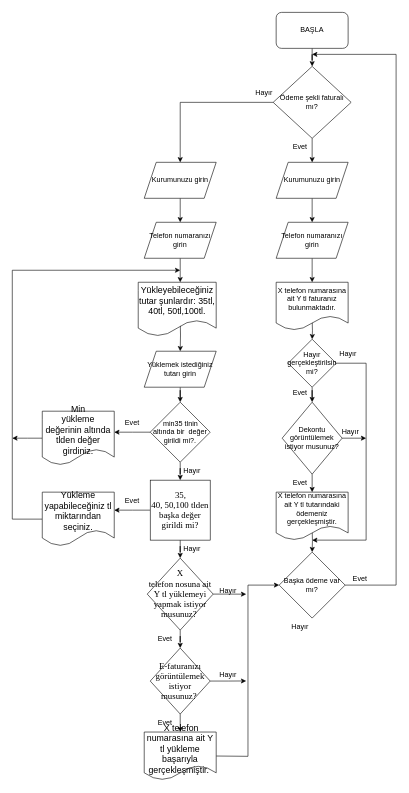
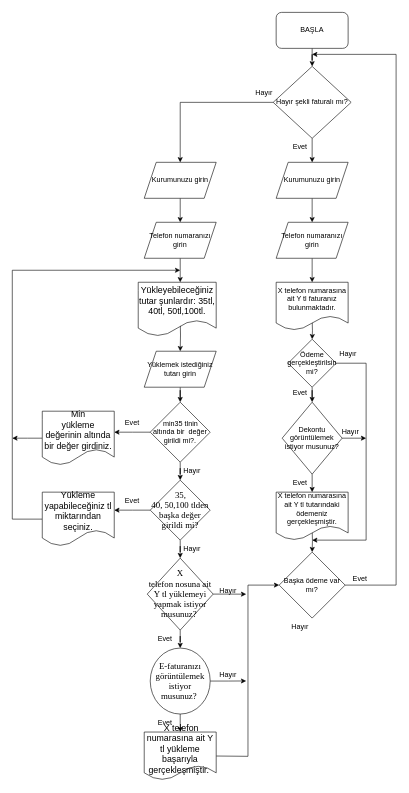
node "Ödeme şekli faturalı mı?": label "Ödeme şekli faturalı mı?" -> "Hayır şekli faturalı mı?"
node "Hayır gerçekleştirilsin mi?": label "Hayır gerçekleştirilsin mi?" -> "Ödeme gerçekleştirilsin mi?"
node "Minyükleme değerinin altında tlden değer girdiniz.": label "Minyükleme değerinin altında tlden değer girdiniz." -> "Minyükleme değerinin altında bir değer girdiniz."
node "35, 40, 50,100 tlden başka değer girildi mi?": shape rectangle -> diamond
node "E-faturanızı görüntülemek istiyor musunuz?": shape diamond -> ellipse
